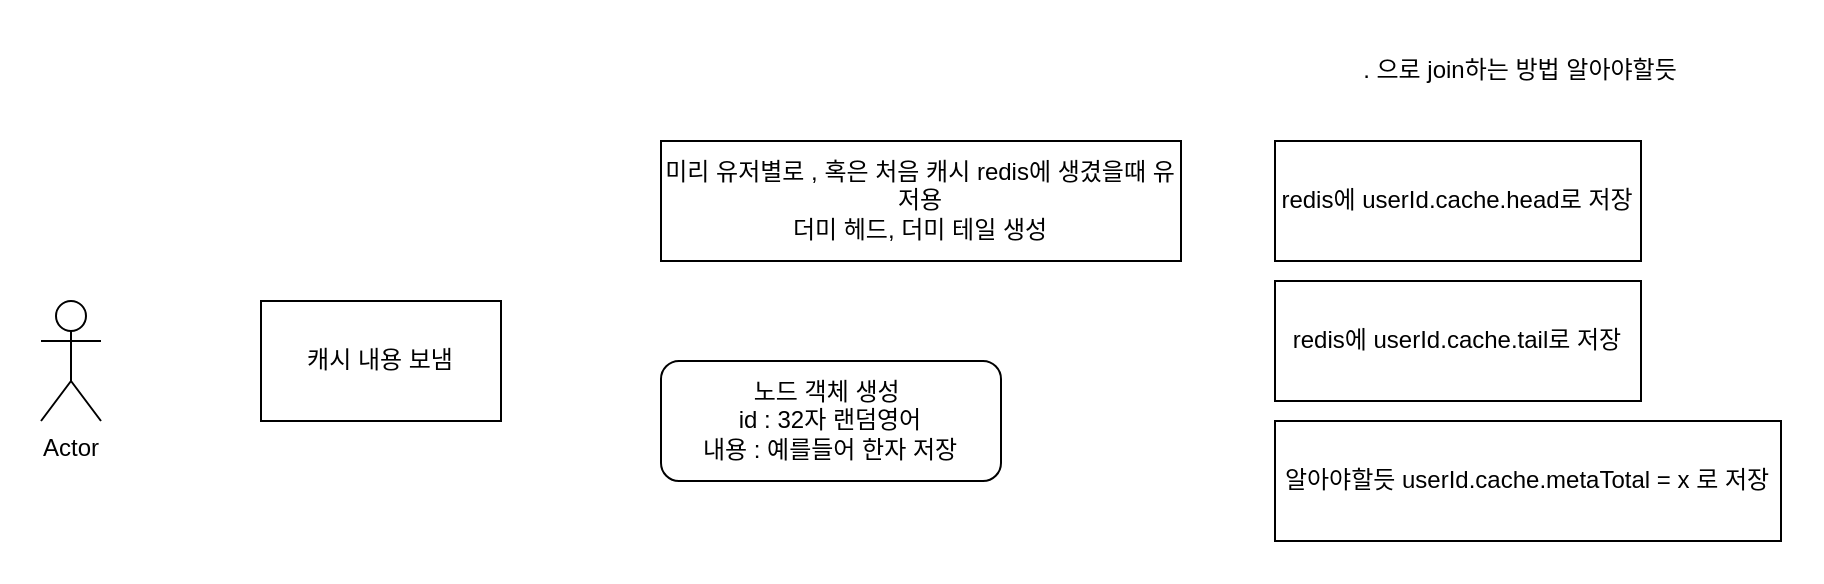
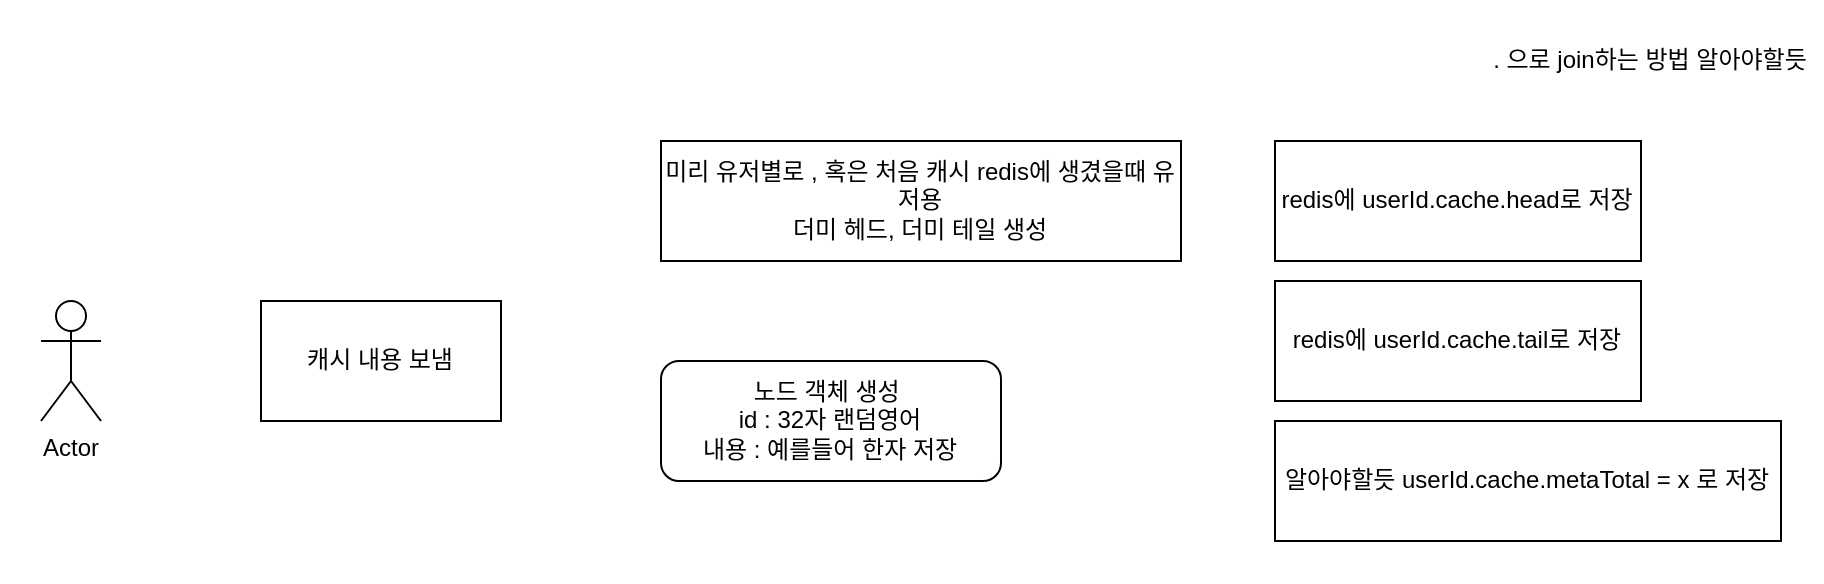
node ". 으로 join하는 방법 알아야할듯": moved (1521, 71) -> (1651, 61)
